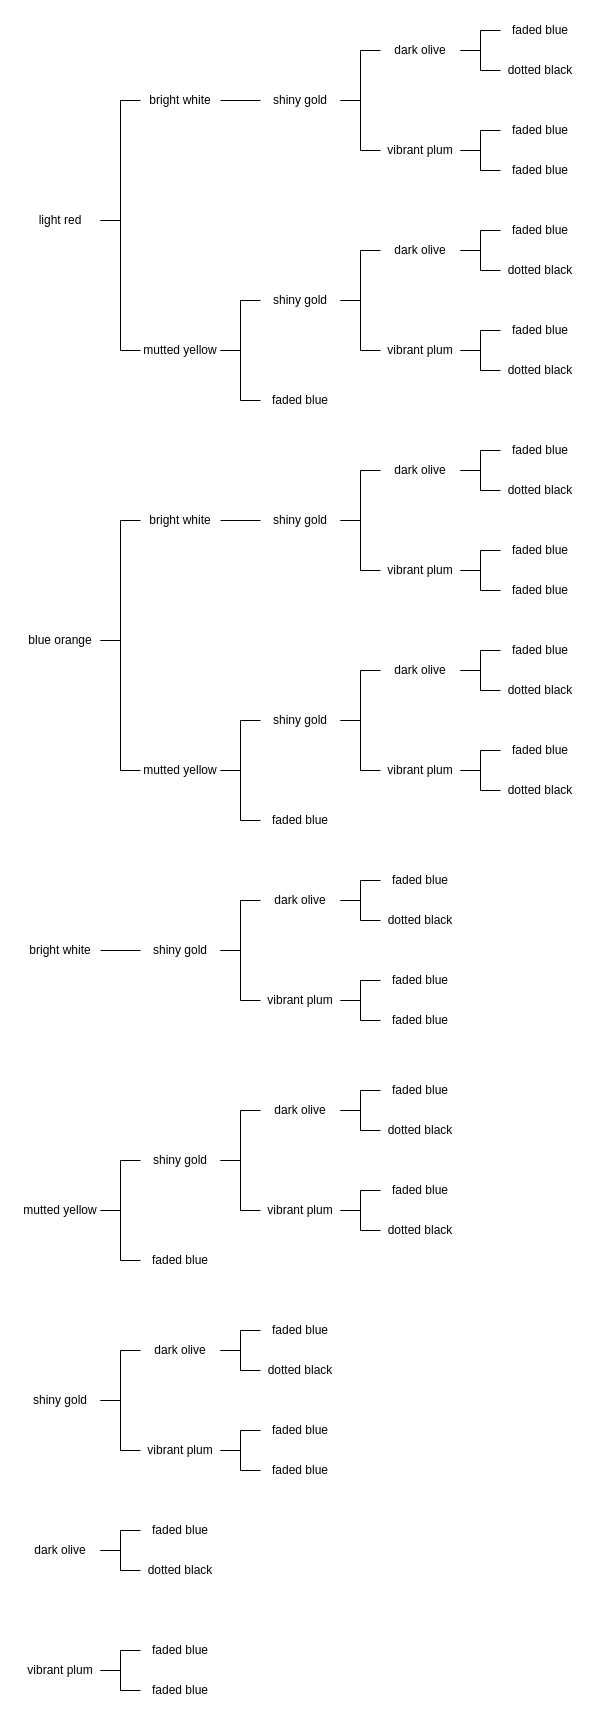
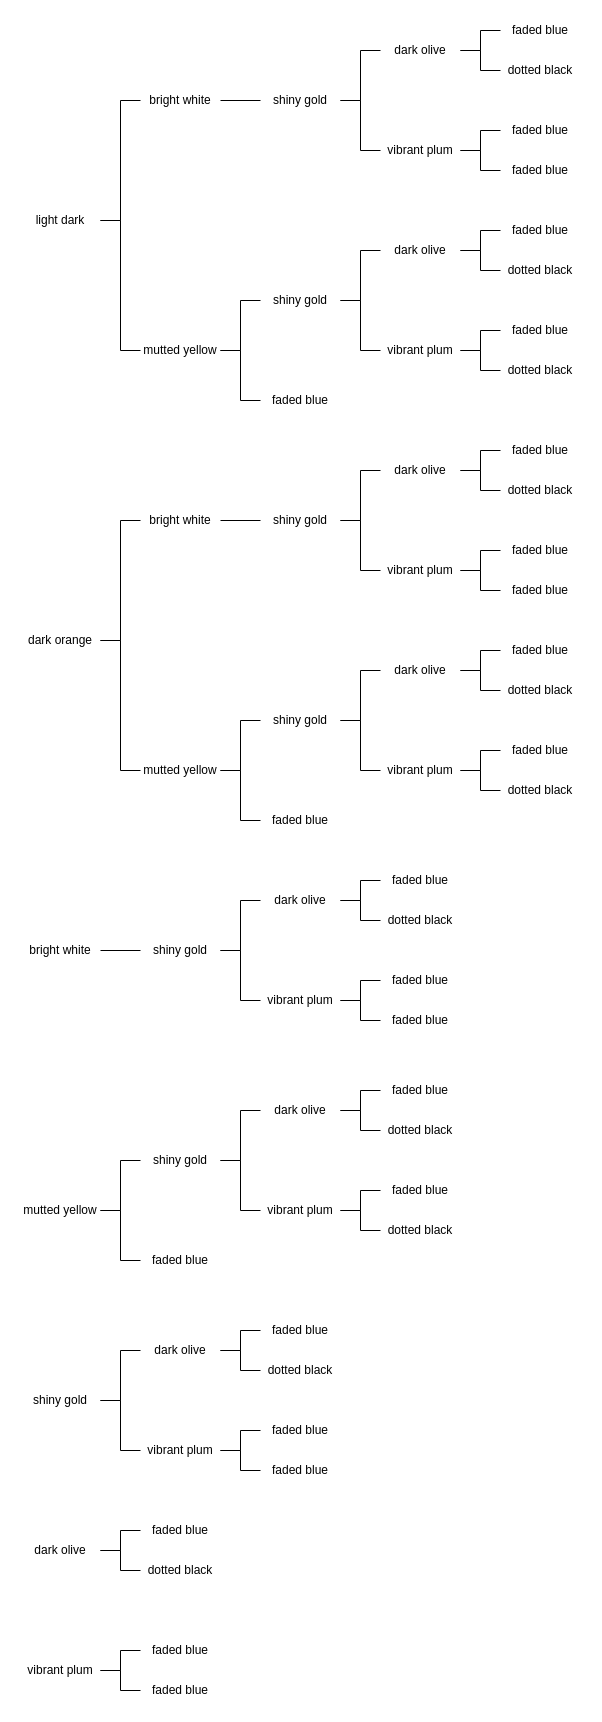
node "light red": label "light red" -> "light dark"
node "blue orange": label "blue orange" -> "dark orange"
